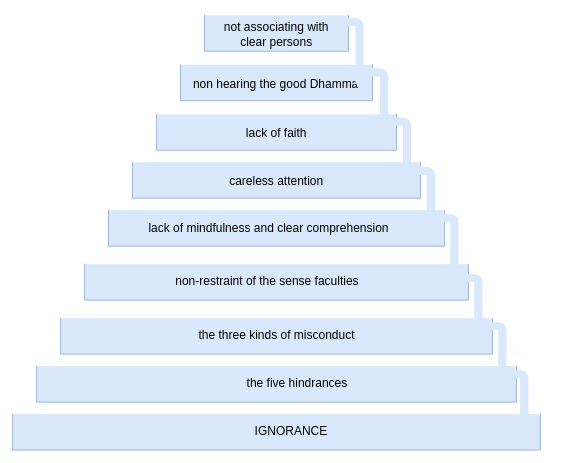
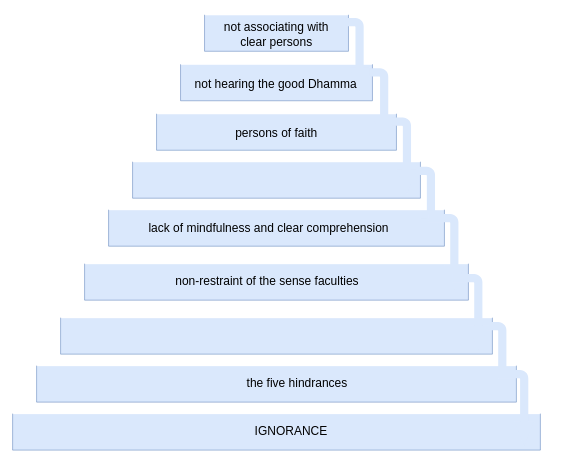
node "non hearing the good Dhamma": label "non hearing the good Dhamma" -> "not hearing the good Dhamma"
node "lack of faith": label "lack of faith" -> "persons of faith"
node "careless attention": removed
node "the three kinds of misconduct": removed
